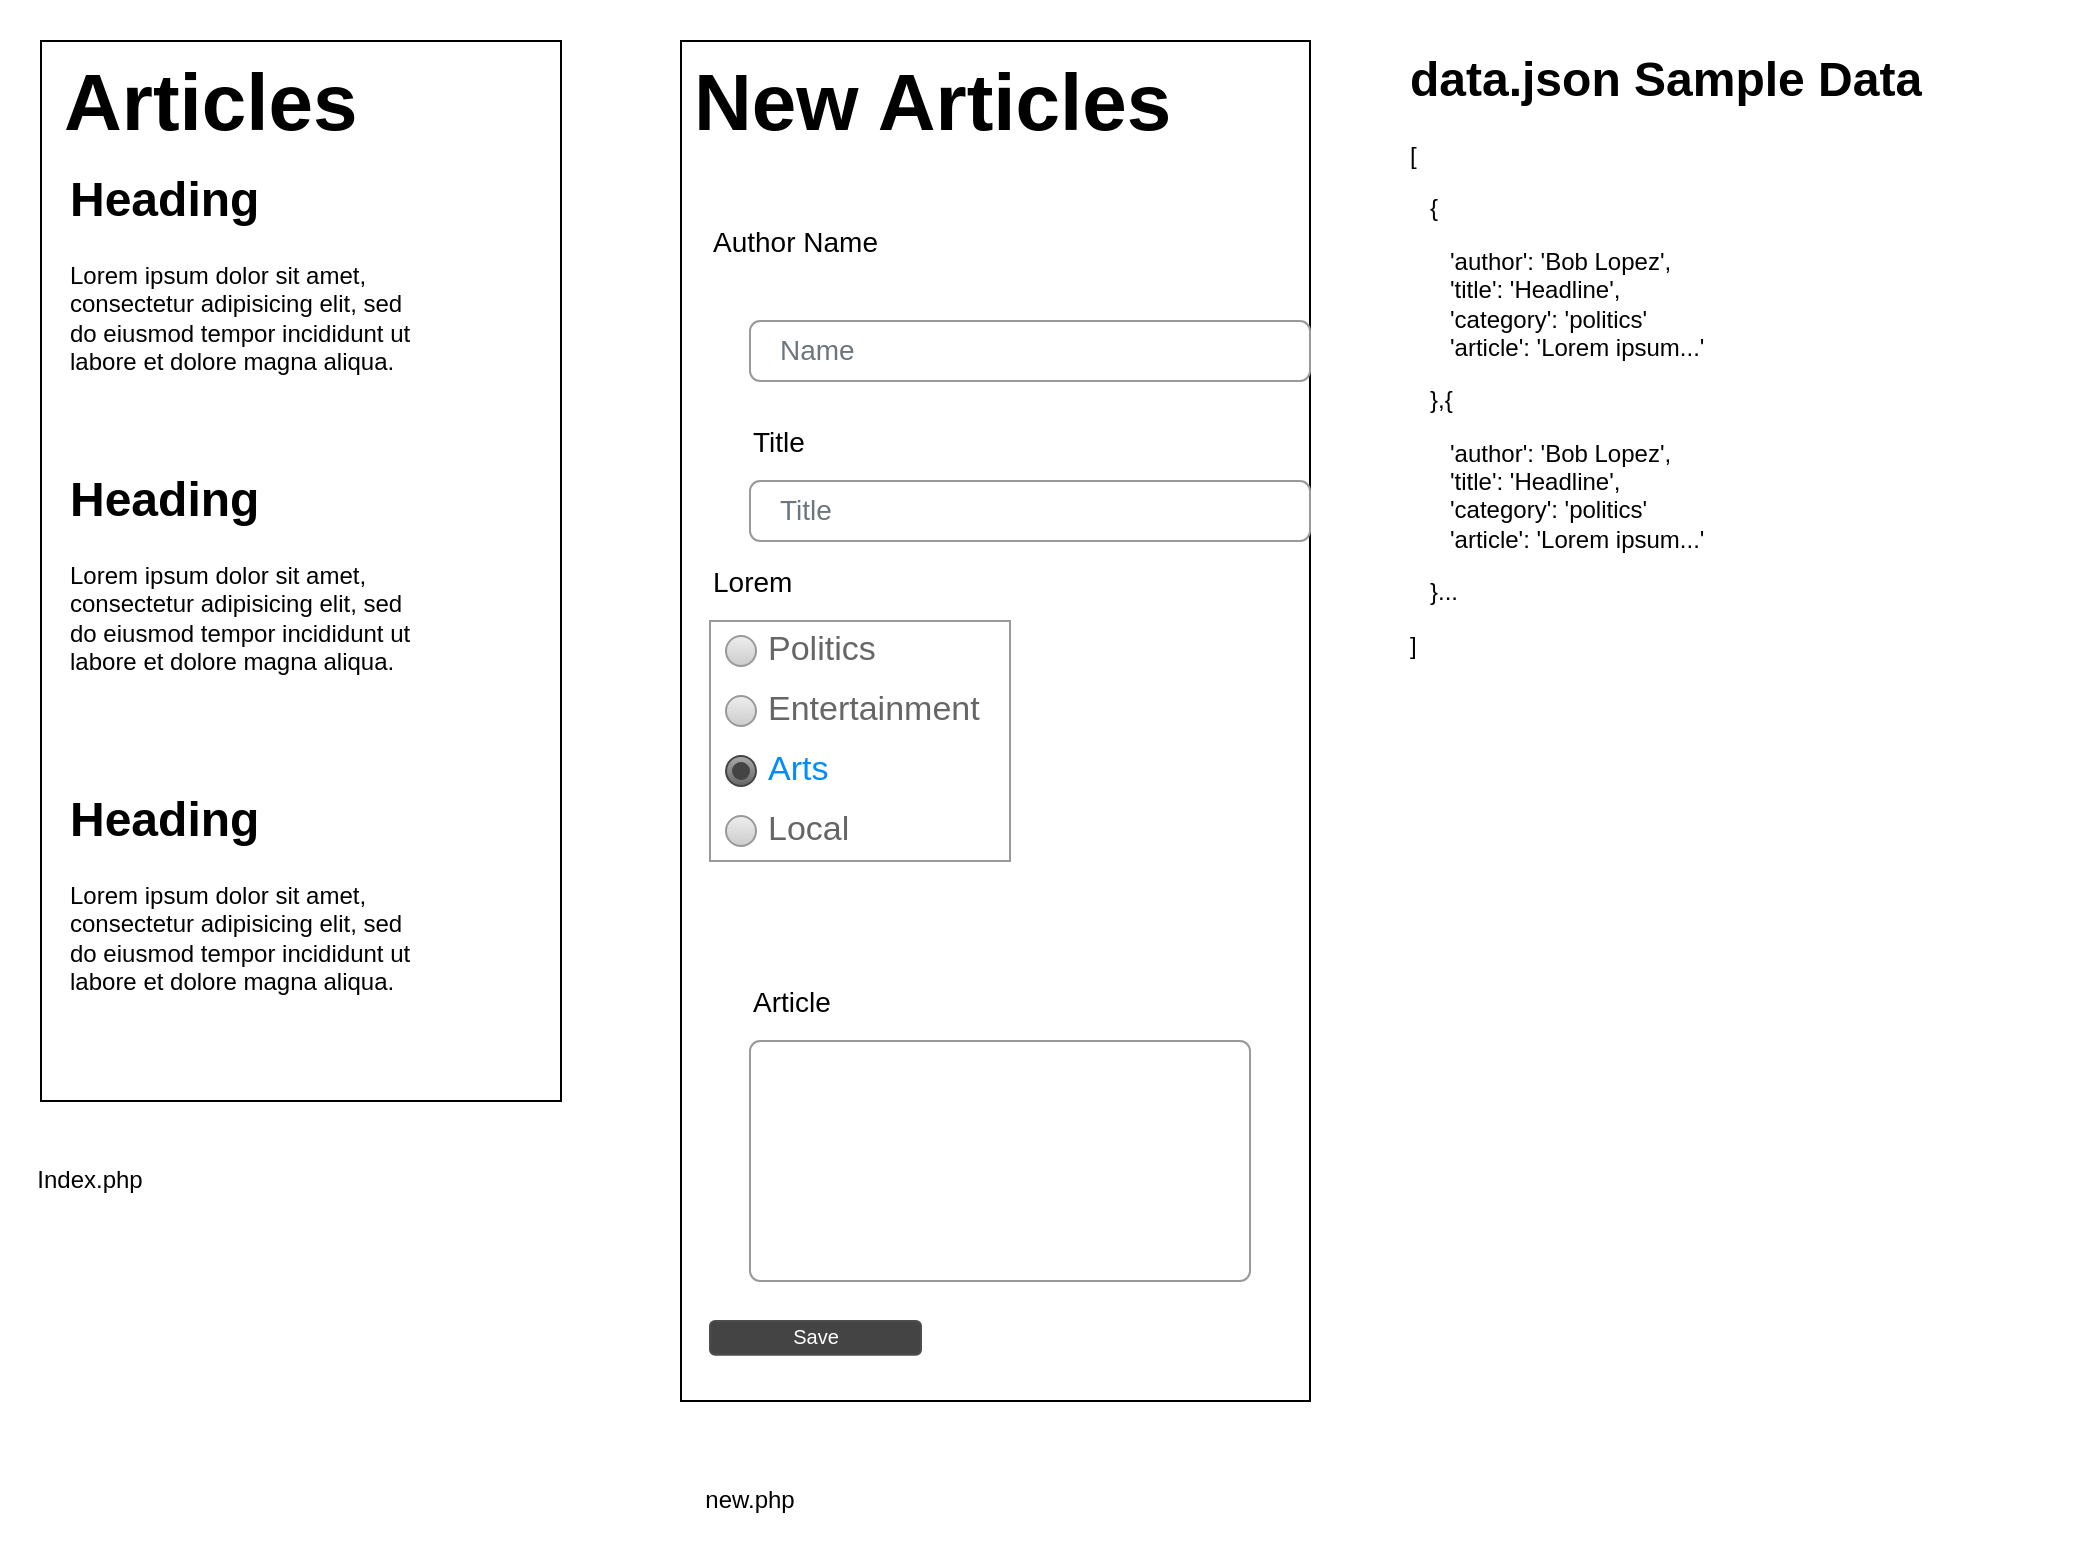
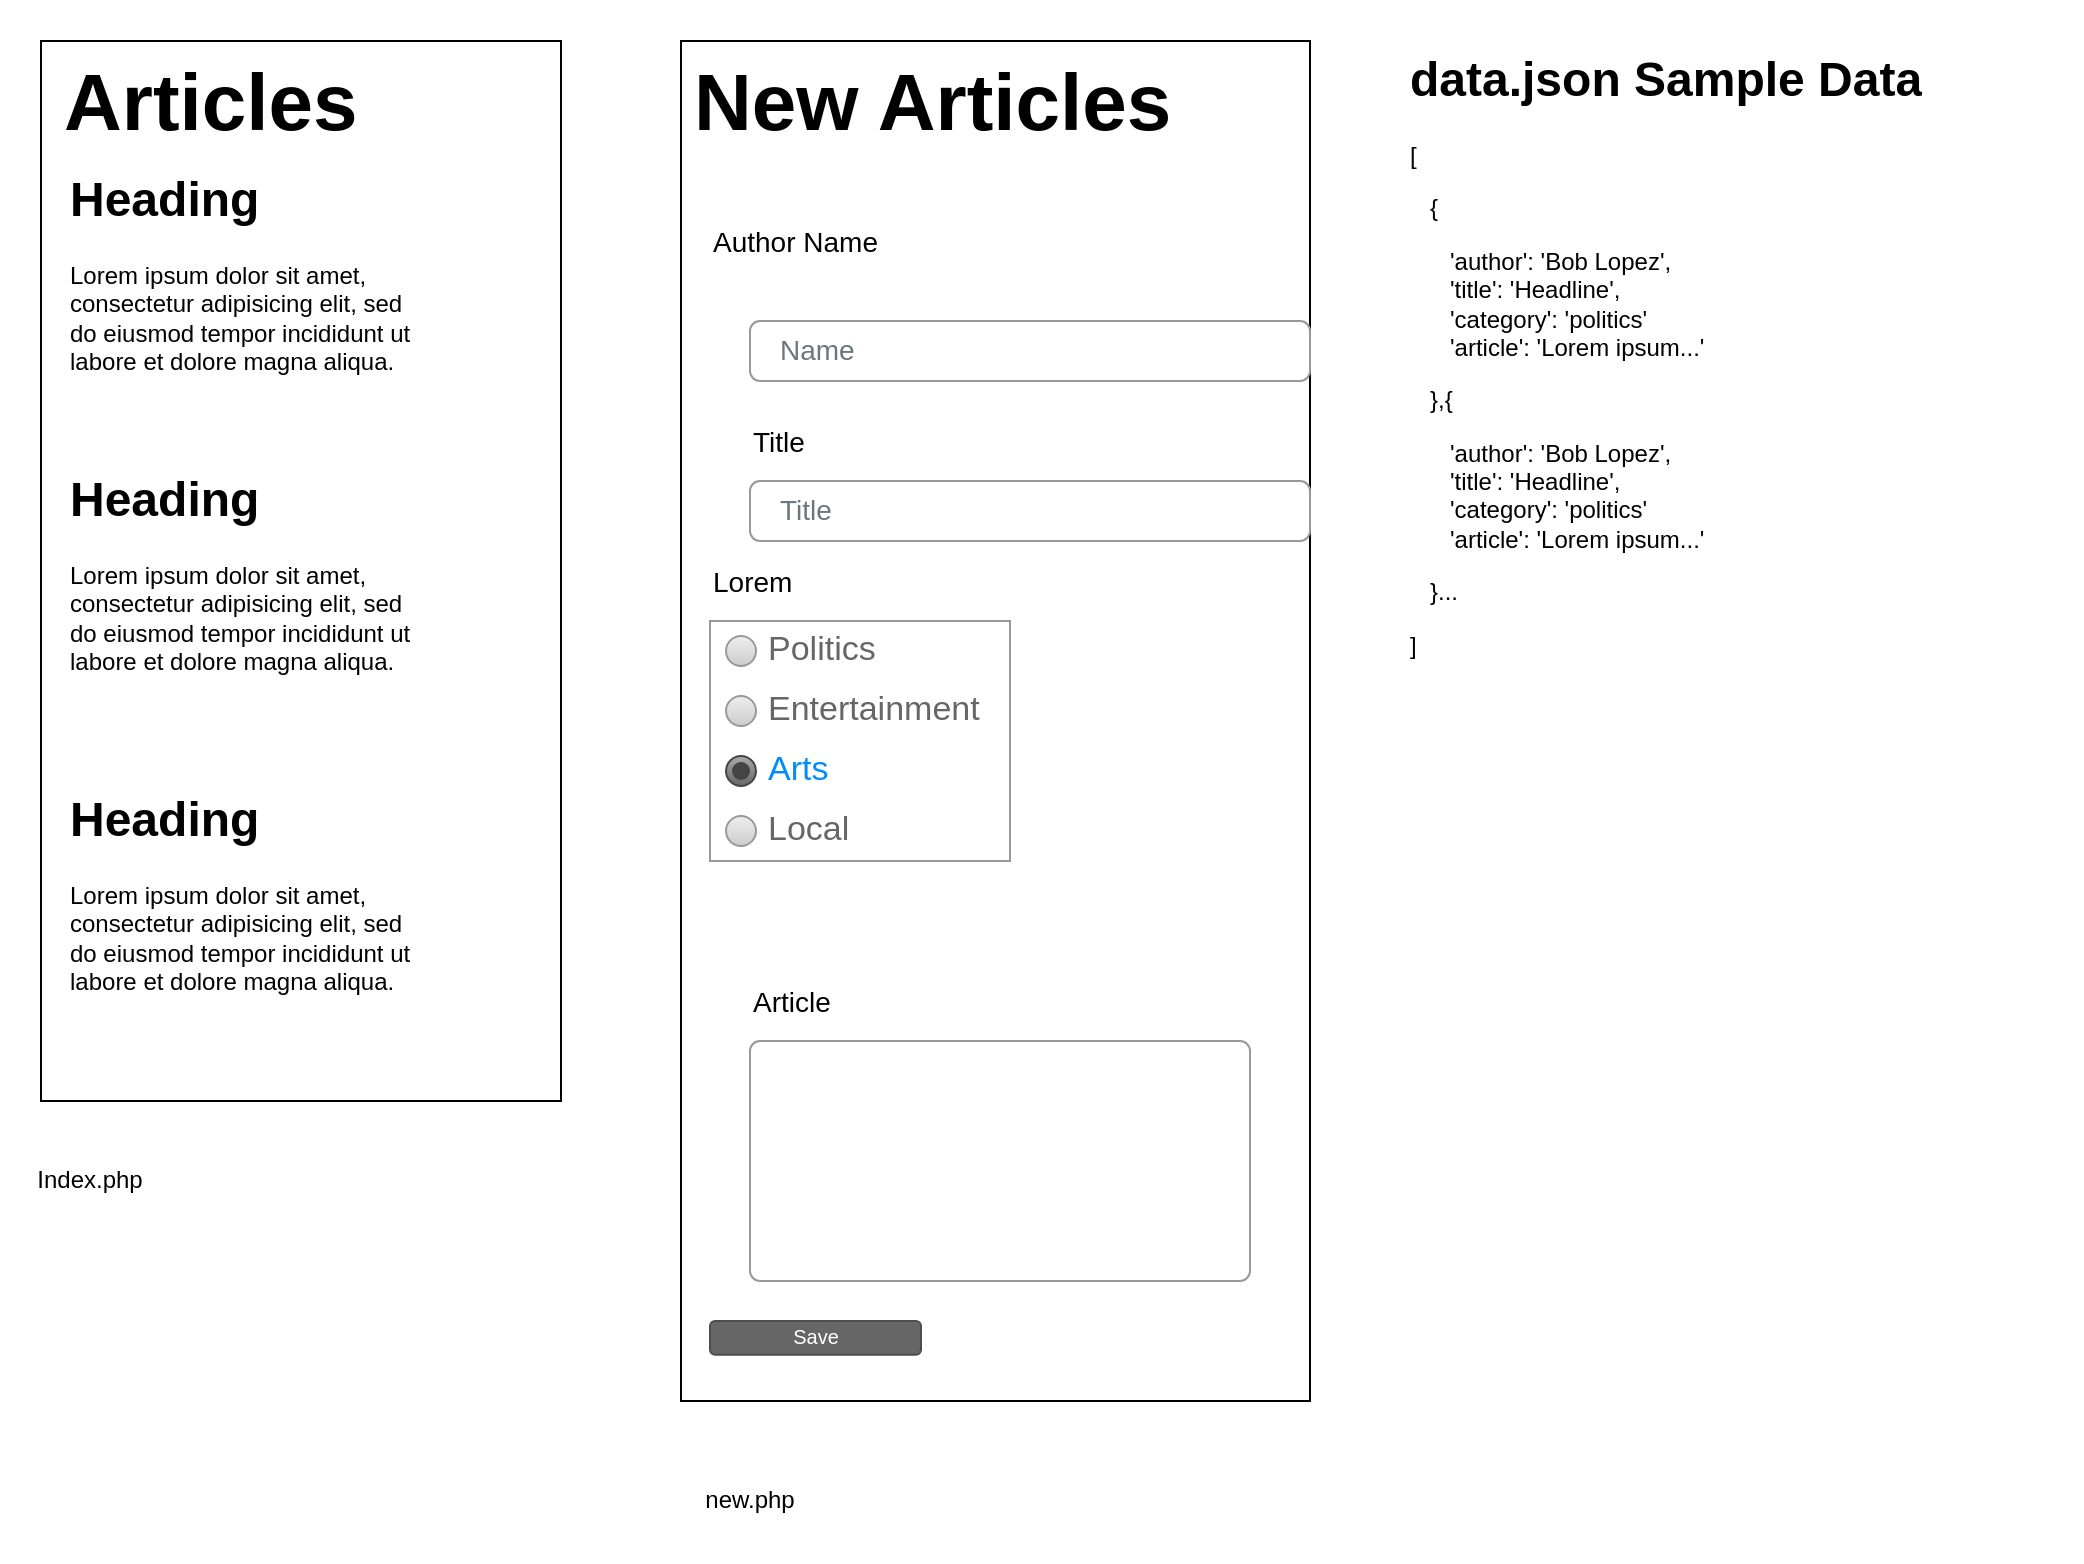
node "Save": fillcolor #444444 -> #666666
